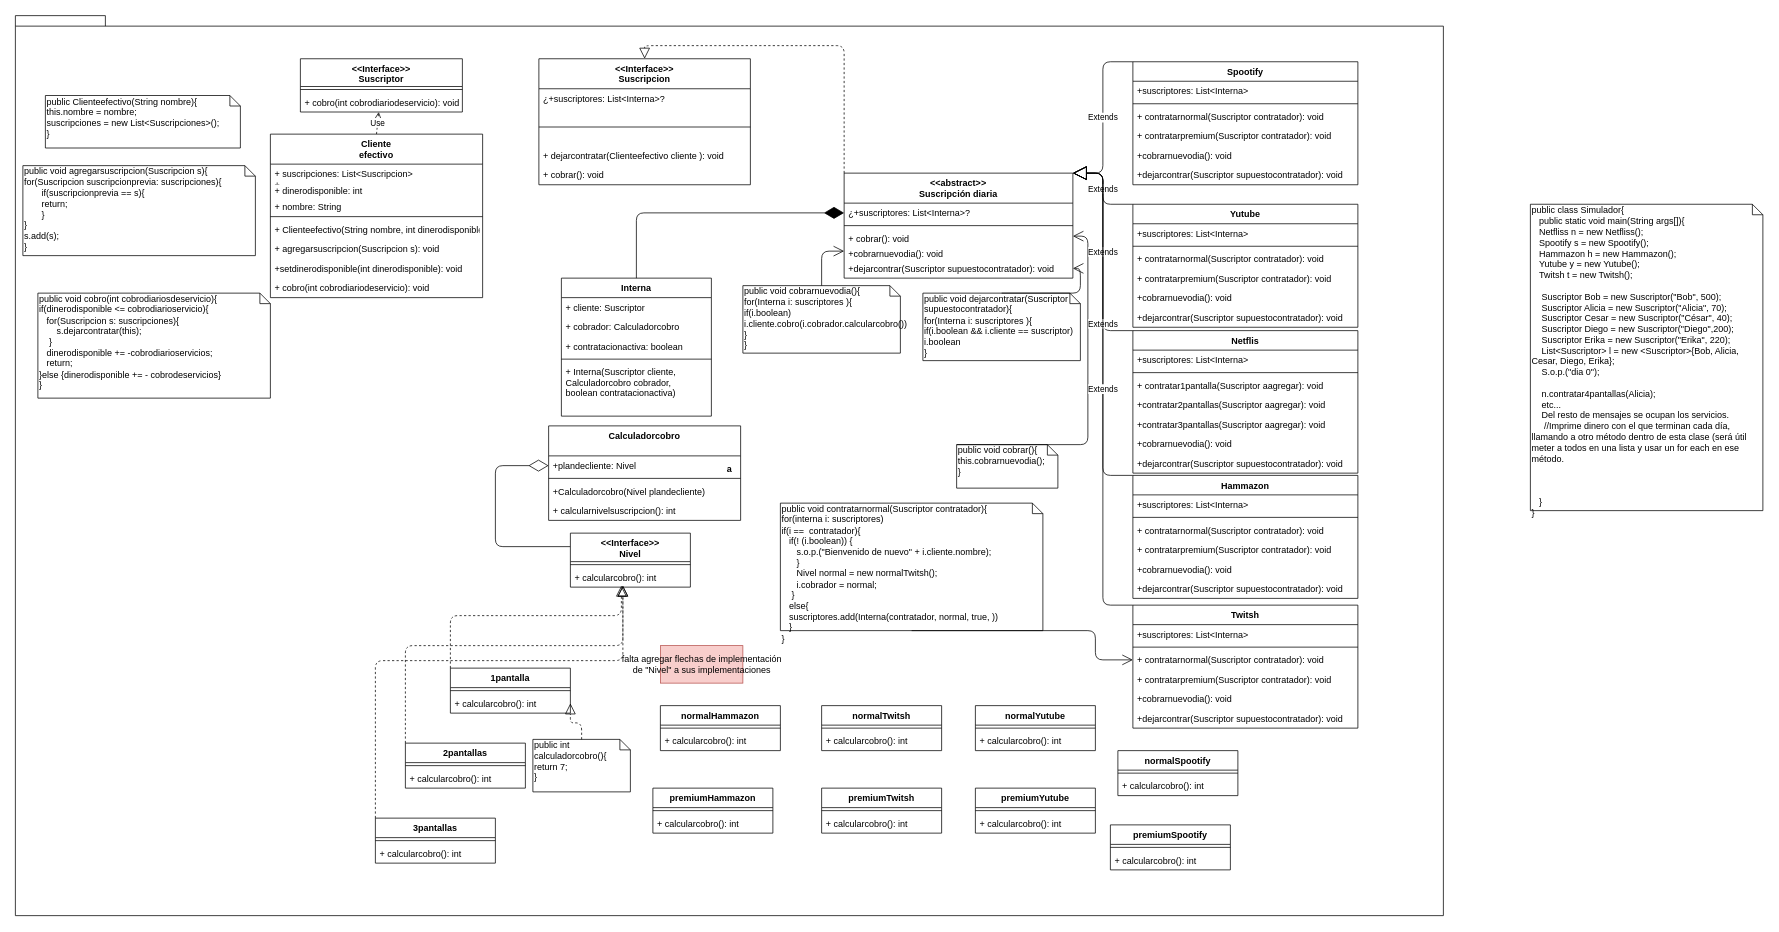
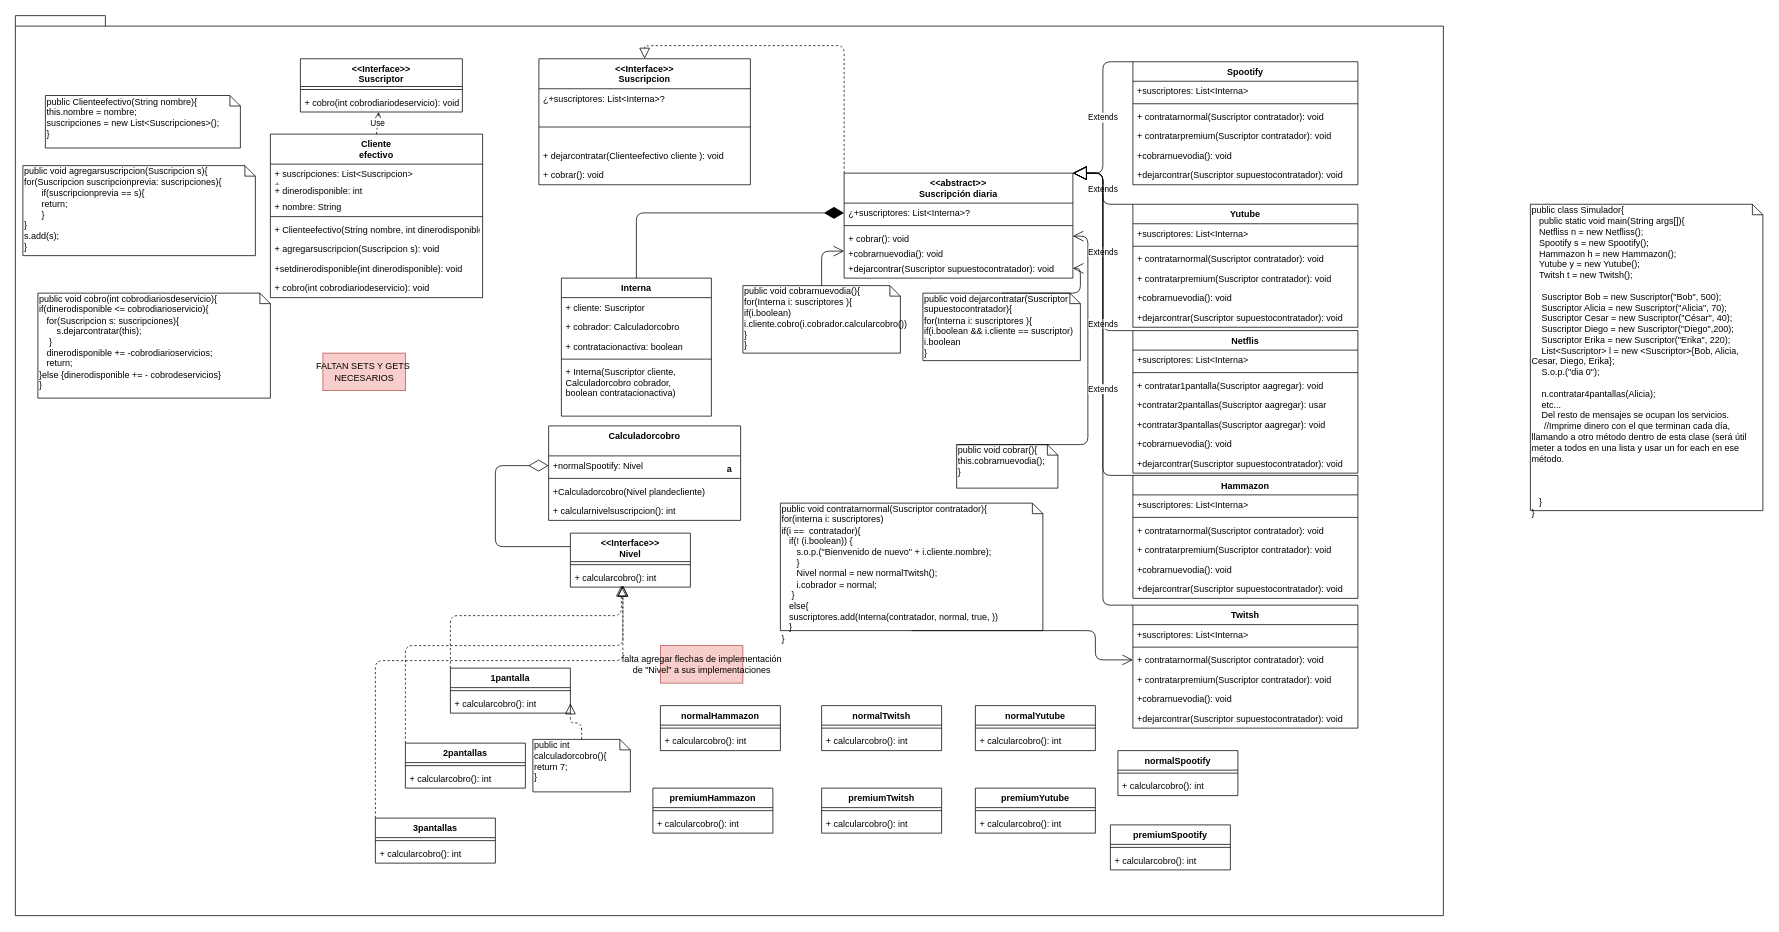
node "FALTAN SETS Y GETS NECESARIOS": added
node "+contratar2pantallas(Suscriptor aagregar): void": label "+contratar2pantallas(Suscriptor aagregar): void" -> "+contratar2pantallas(Suscriptor aagregar): usar"
node "+plandecliente: Nivel": label "+plandecliente: Nivel" -> "+normalSpootify: Nivel"
